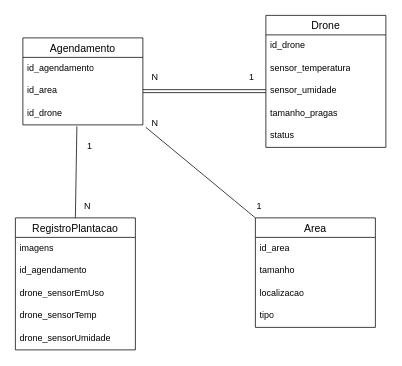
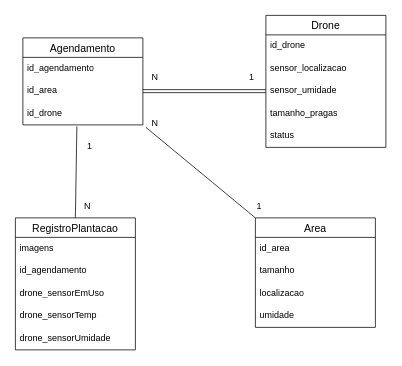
node "sensor_temperatura": label "sensor_temperatura" -> "sensor_localizacao"
node "tipo": label "tipo" -> "umidade"
